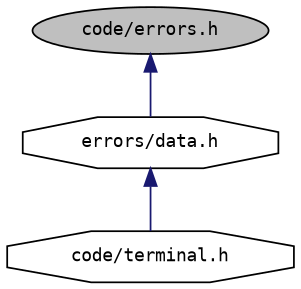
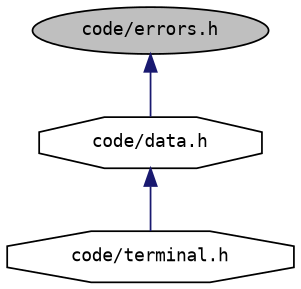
node "errors/data.h": label "errors/data.h" -> "code/data.h"
